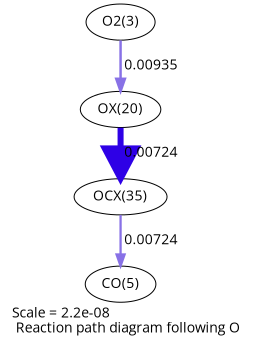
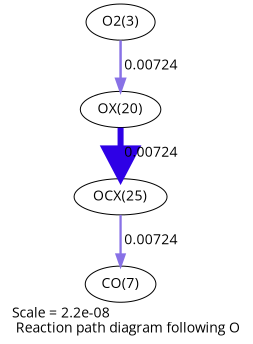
edge "O2(3)" -> "OX(20)": label " 0.00935" -> " 0.00724"
node "OCX(35)": label "OCX(35)" -> "OCX(25)"
node "CO(5)": label "CO(5)" -> "CO(7)"
